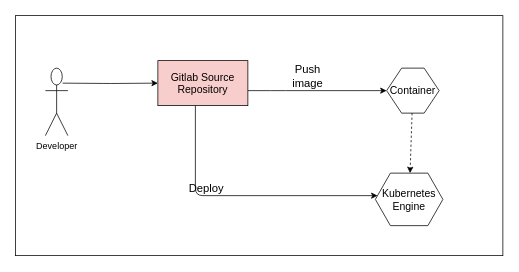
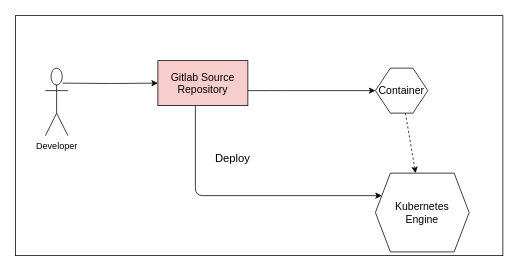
node "Push image": removed
node "Container": moved (413, 90) -> (402, 90)
node "Deploy": moved (207, 188) -> (233, 158)
node "Kubernetes Engine": size 68x53 -> 94x79
